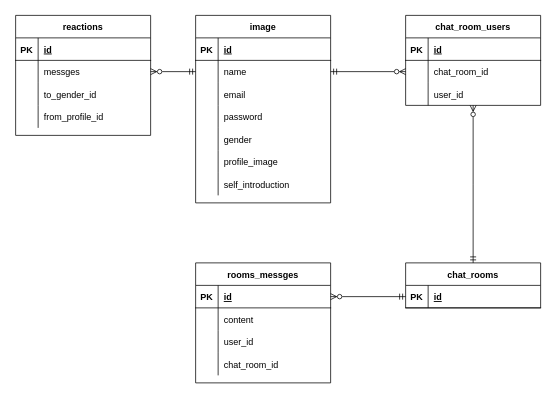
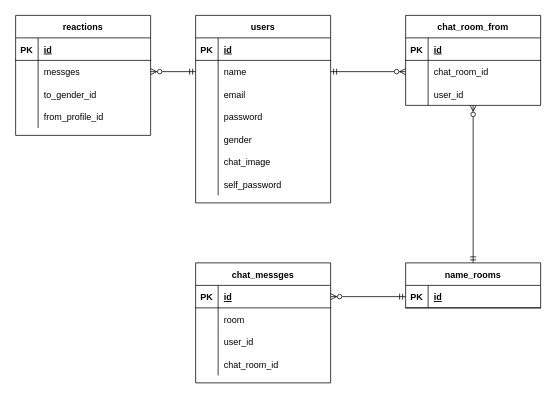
node "image": label "image" -> "users"
node "chat_room_users": label "chat_room_users" -> "chat_room_from"
node "profile_image": label "profile_image" -> "chat_image"
node "self_introduction": label "self_introduction" -> "self_password"
node "rooms_messges": label "rooms_messges" -> "chat_messges"
node "chat_rooms": label "chat_rooms" -> "name_rooms"
node "content": label "content" -> "room"
